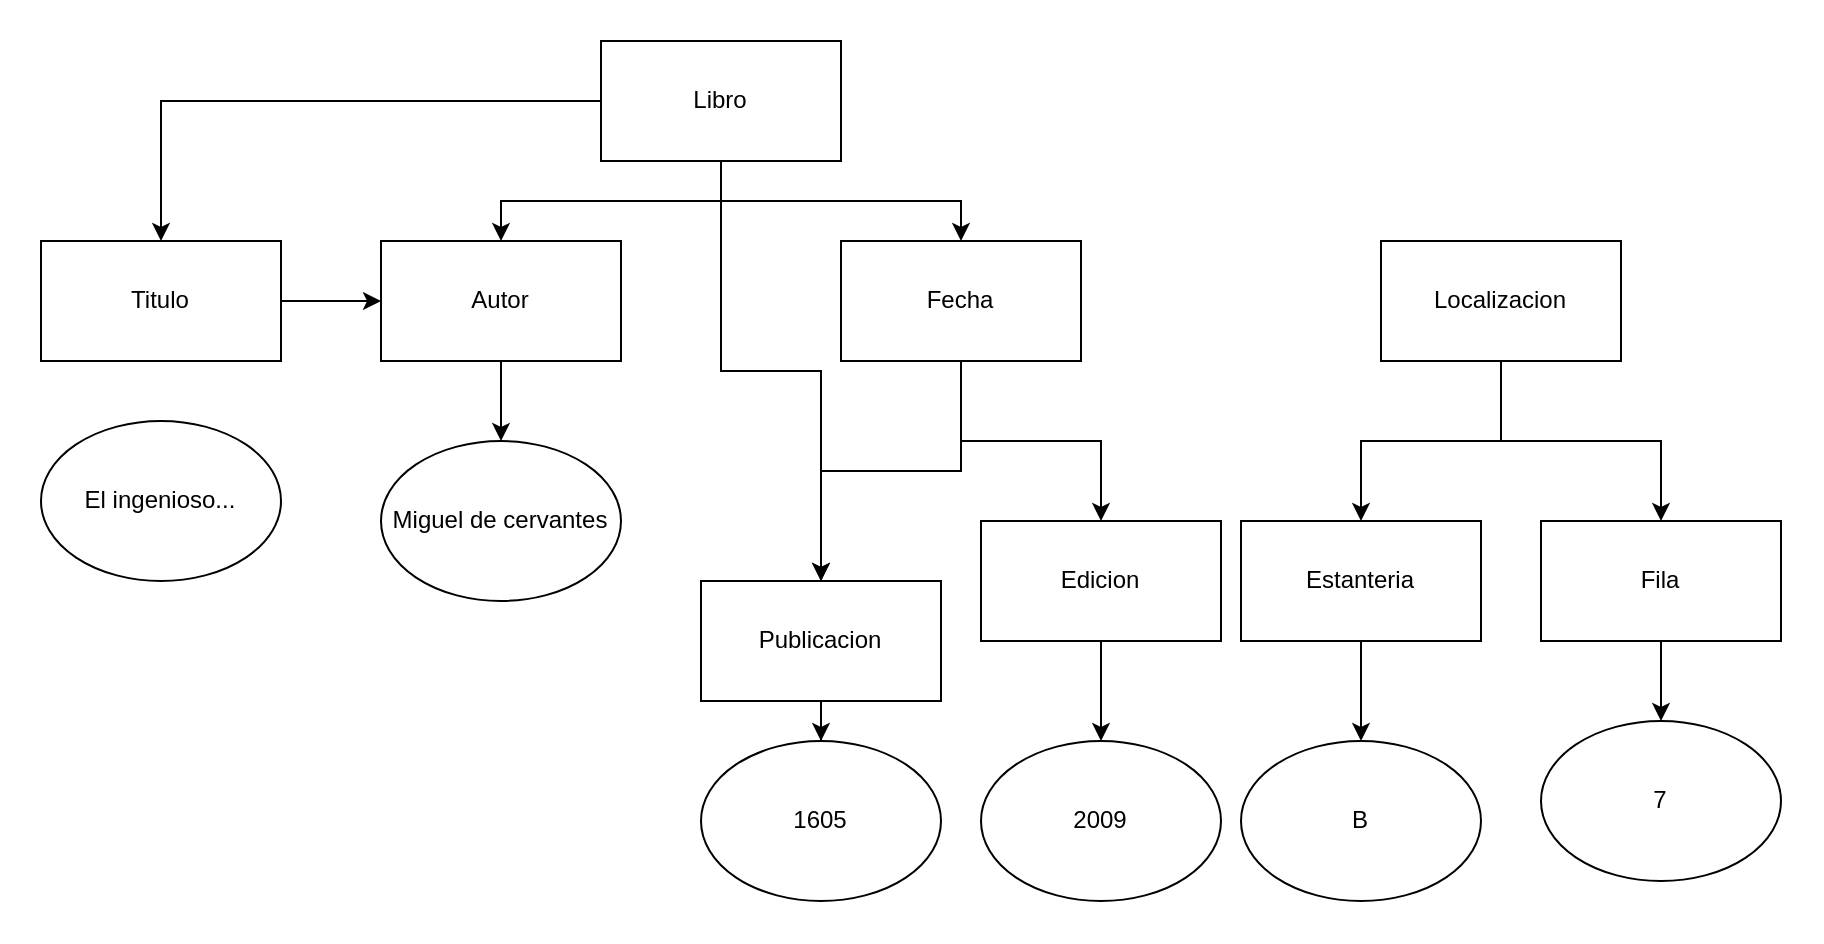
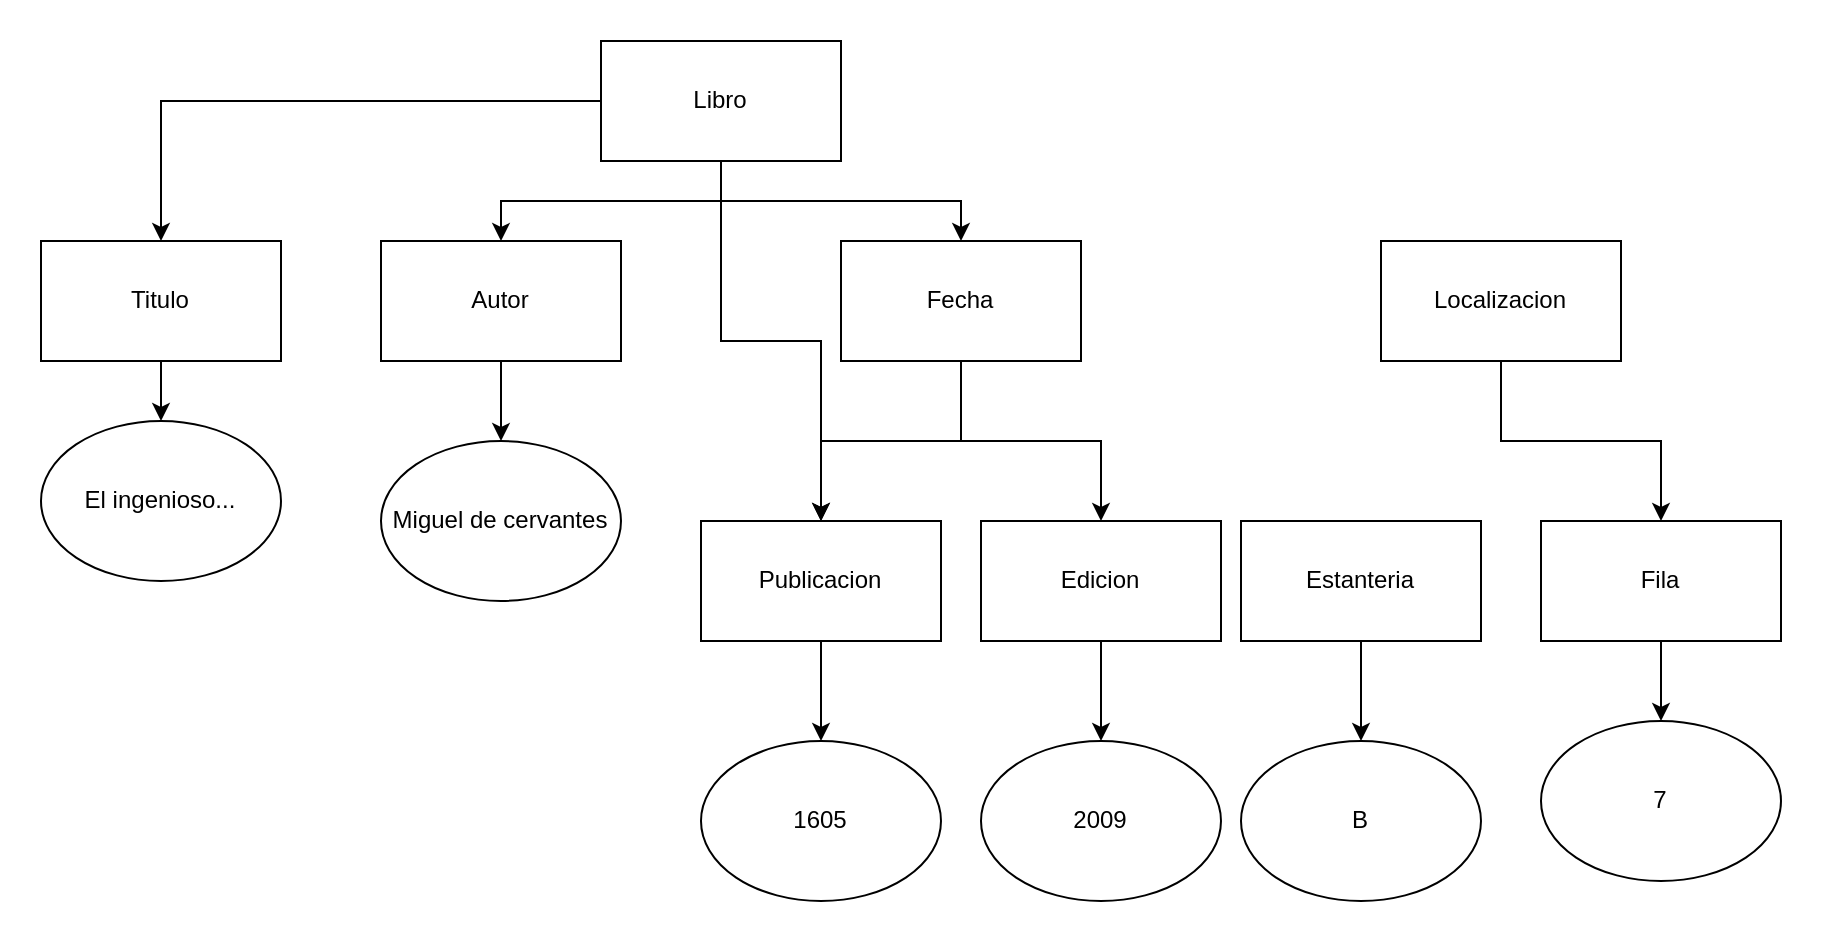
edge "Titulo" -> "Autor": now "Titulo" -> "El ingenioso..."
edge "Localizacion" -> "Estanteria": removed
node "Publicacion": moved (821, 641) -> (821, 581)
